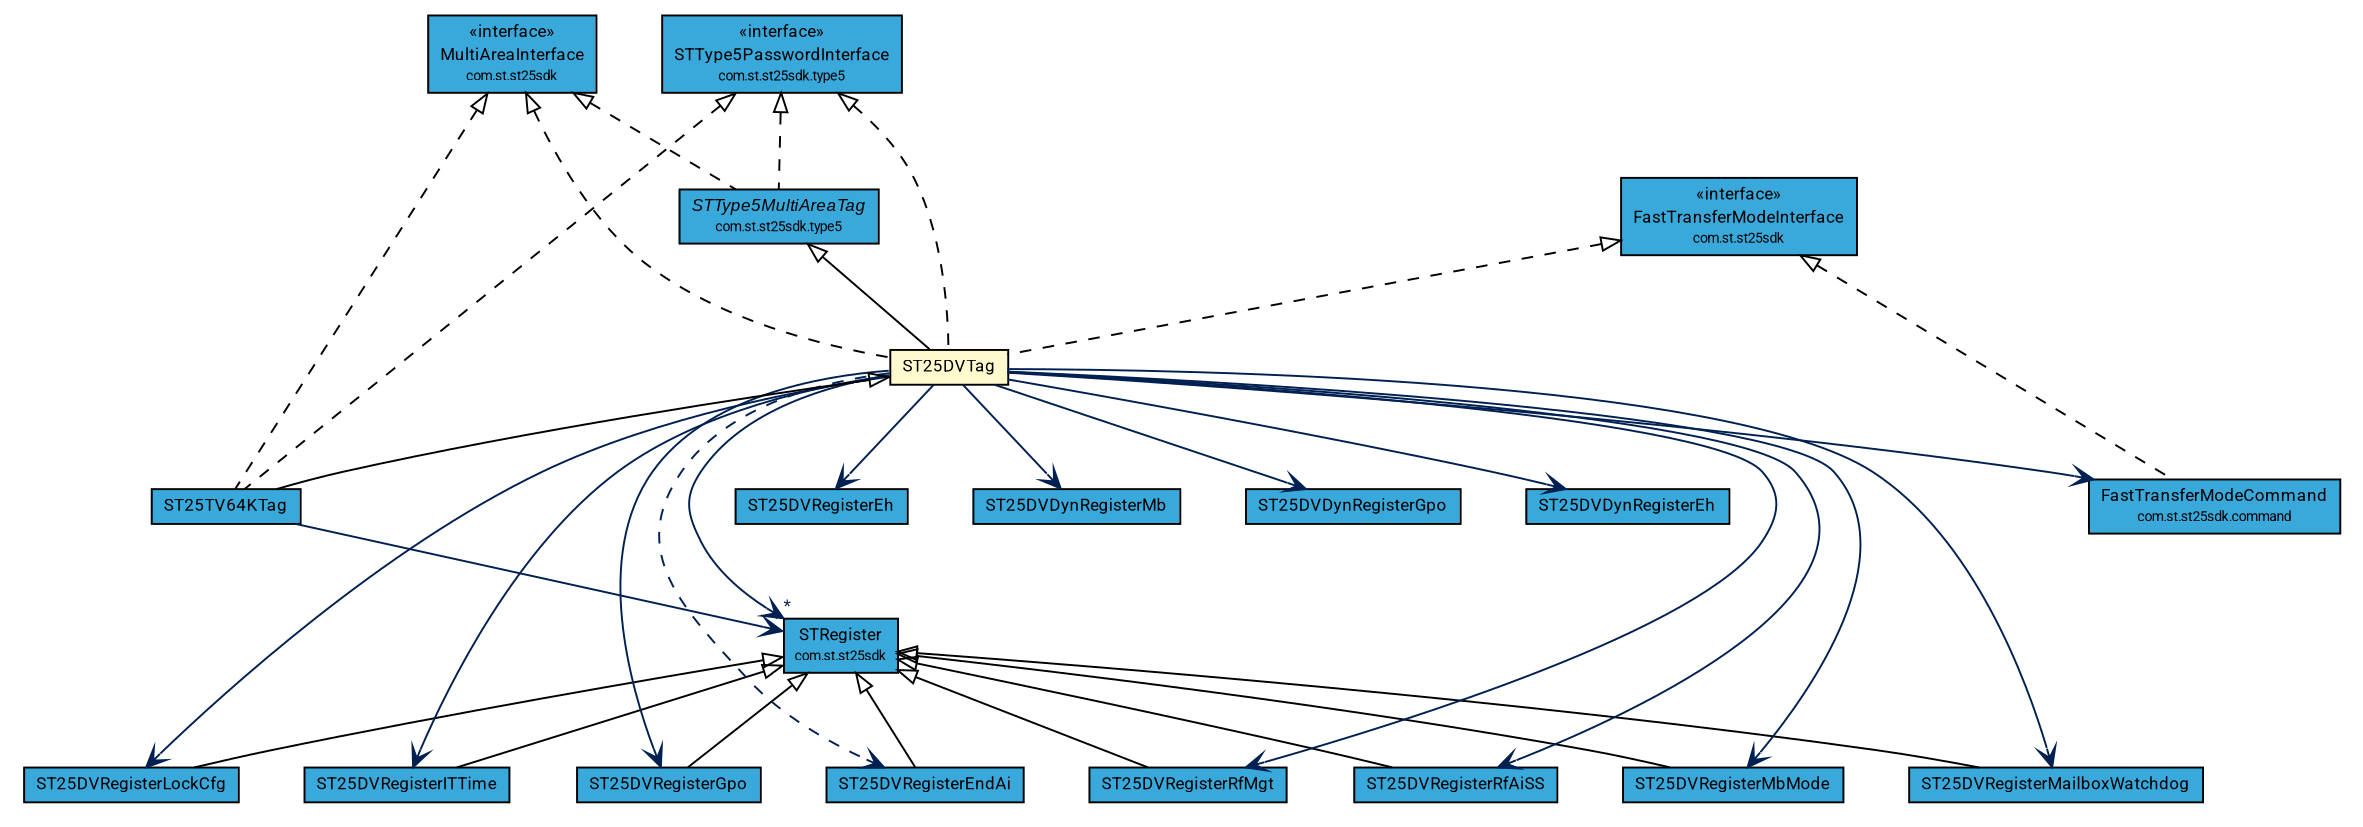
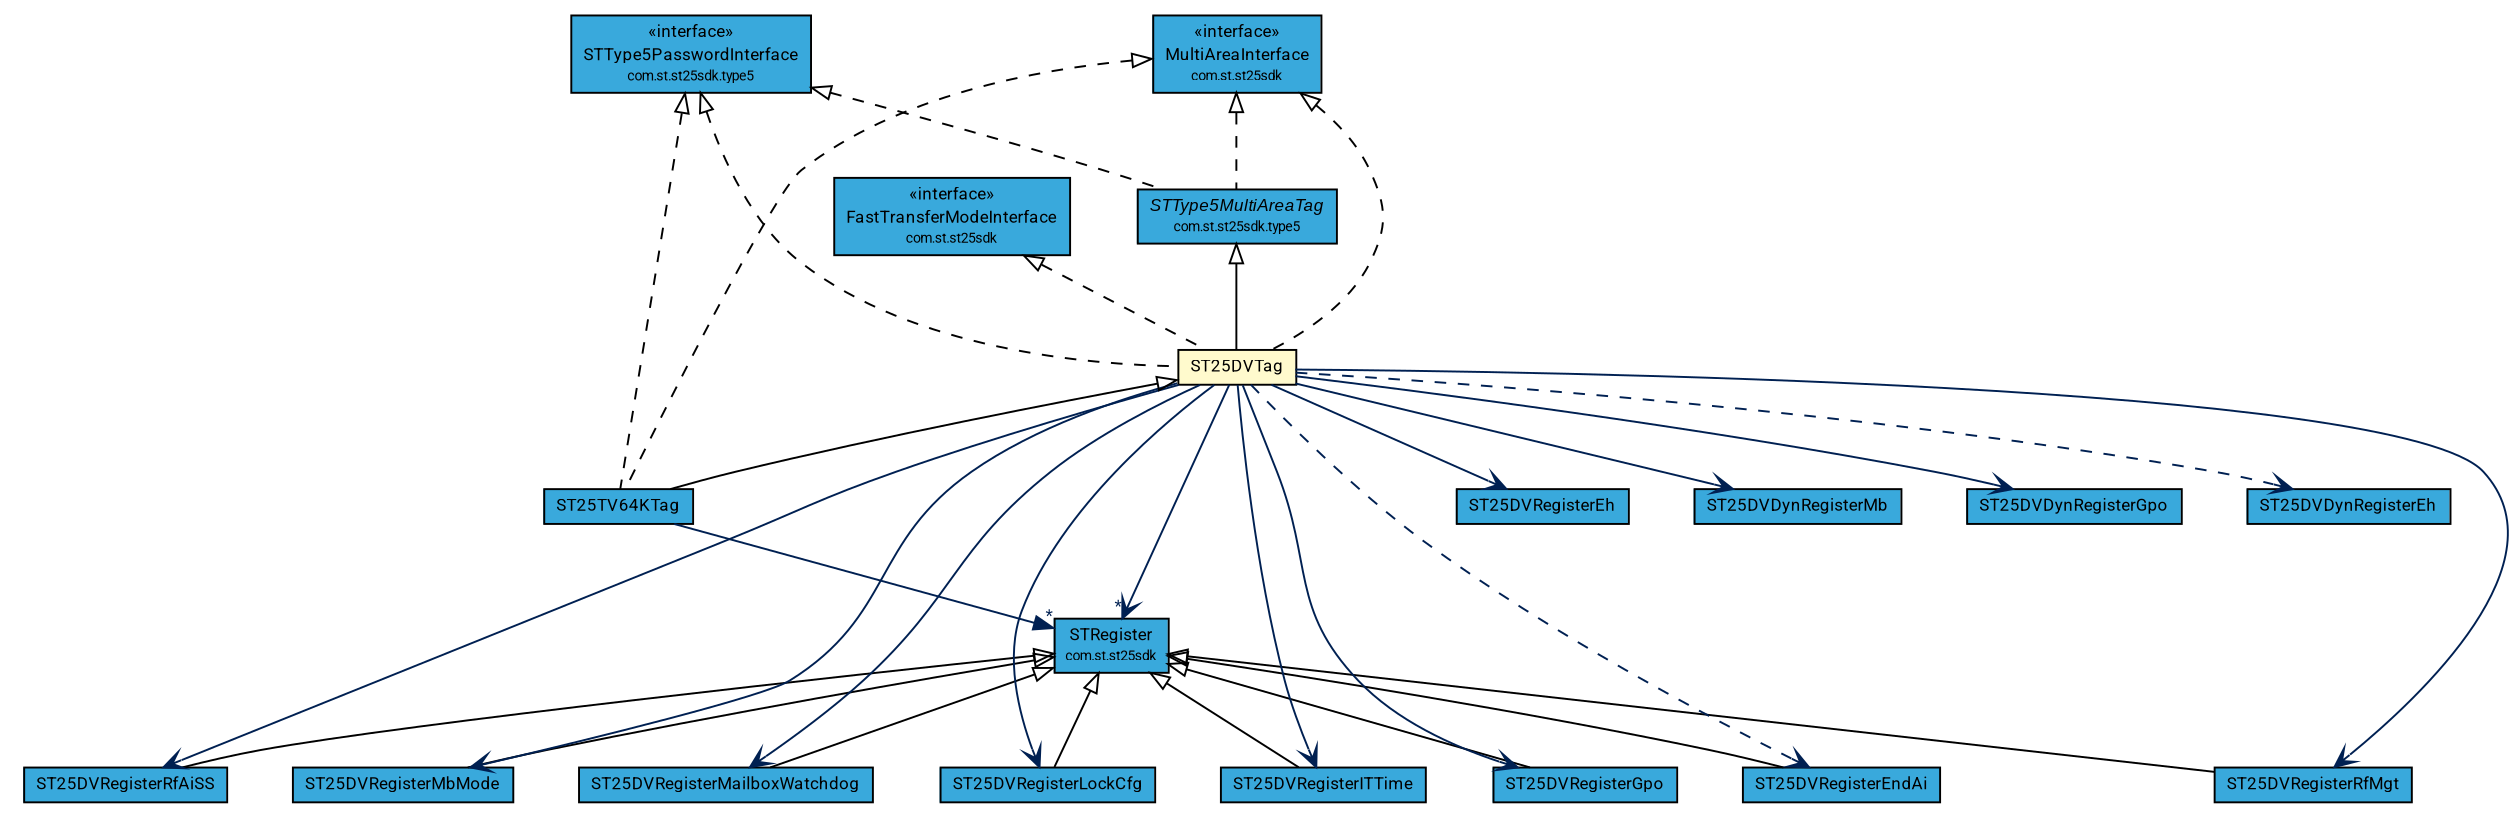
edge "ST25DVTag" -> "ST25DVDynRegisterEh": style solid -> dashed
node "FastTransferModeCommand": removed
edge "ST25TV64KTag" -> "STRegister": arrowhead open -> normal
